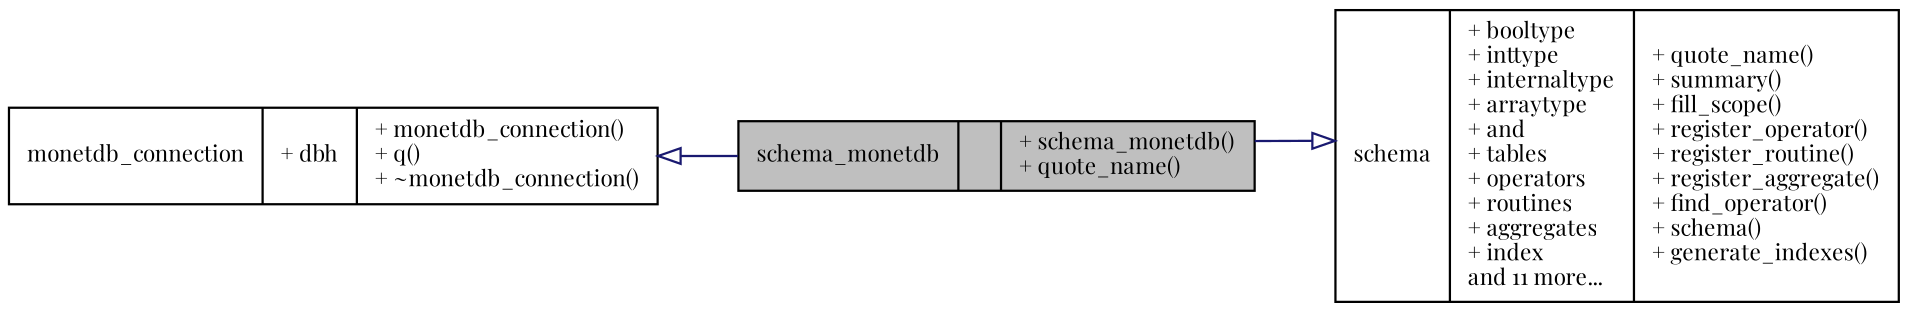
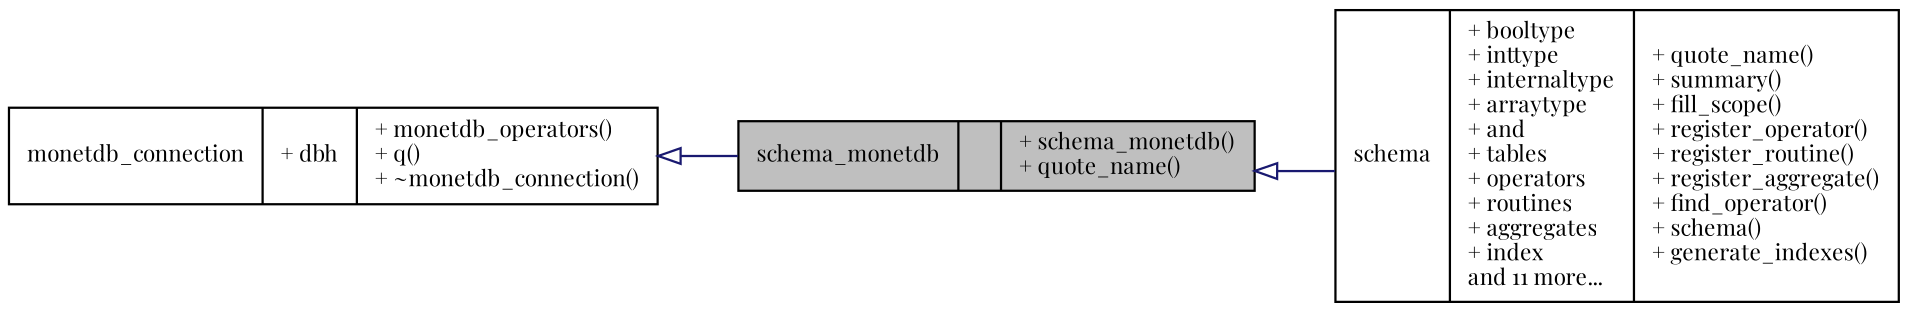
node "monetdb_connection": text "+ monetdb_connection()" -> "+ monetdb_operators()"
edge "schema_monetdb" -> "schema": reversed
